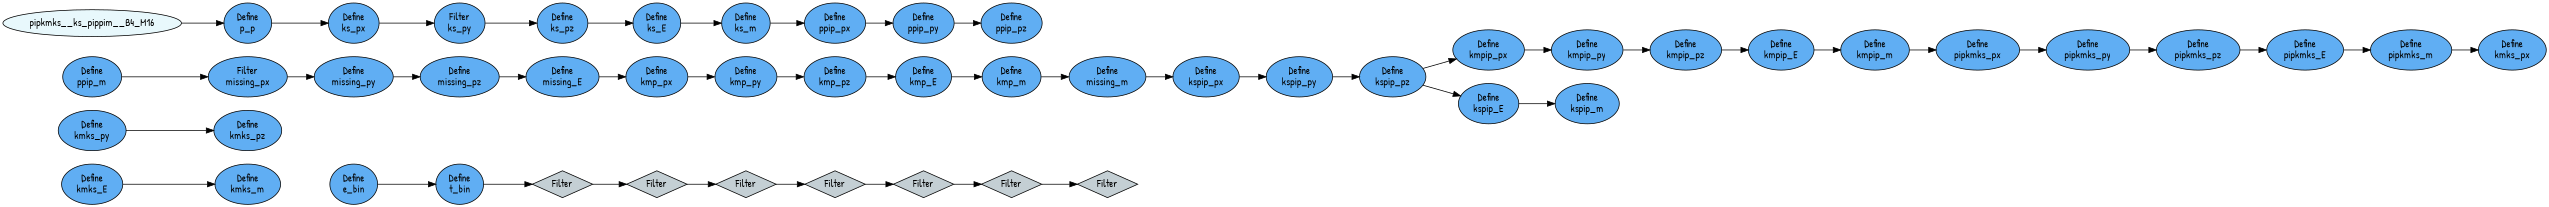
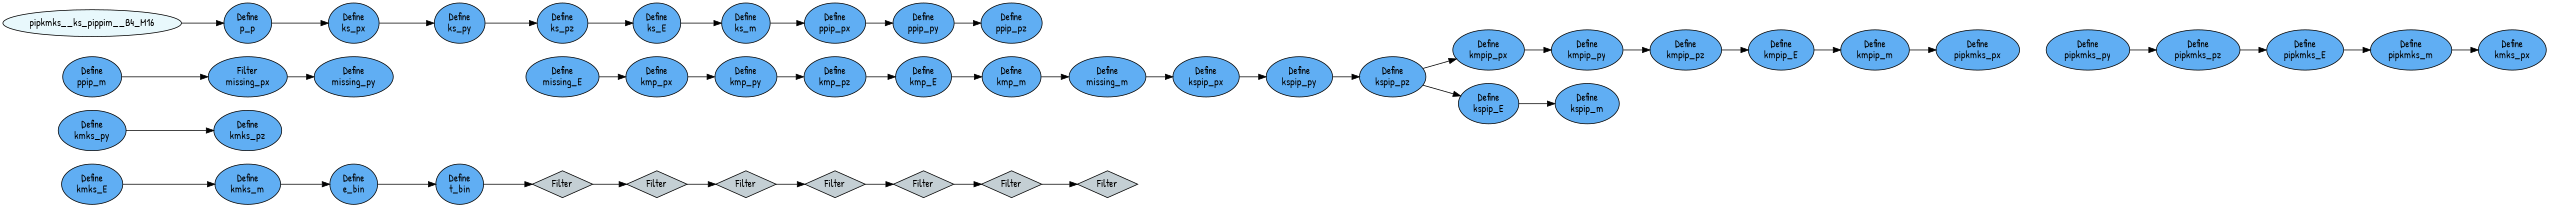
node "Filter ks_py": label "Filter ks_py" -> "Define ks_py"
edge "Define pipkmks_px" -> "Define pipkmks_py": removed
node "Define missing_pz": removed
edge "Define kmks_m" -> "Define e_bin": added
